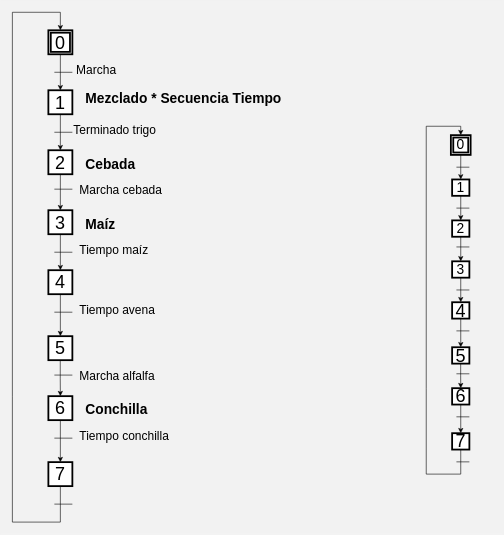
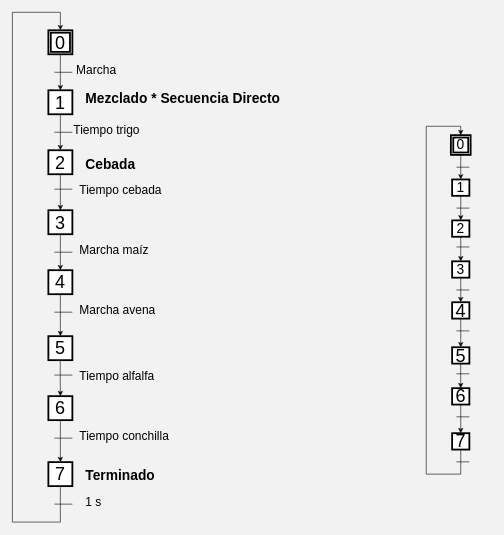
node "Mezclado * Secuencia Tiempo": label "Mezclado * Secuencia Tiempo" -> "Mezclado * Secuencia Directo"
node "Terminado trigo": label "Terminado trigo" -> "Tiempo trigo"
node "Marcha cebada": label "Marcha cebada" -> "Tiempo cebada"
node "Maíz": removed
node "Tiempo maíz": label "Tiempo maíz" -> "Marcha maíz"
node "Tiempo avena": label "Tiempo avena" -> "Marcha avena"
node "Marcha alfalfa": label "Marcha alfalfa" -> "Tiempo alfalfa"
node "Conchilla": removed
node "Terminado": added
node "1 s": added
